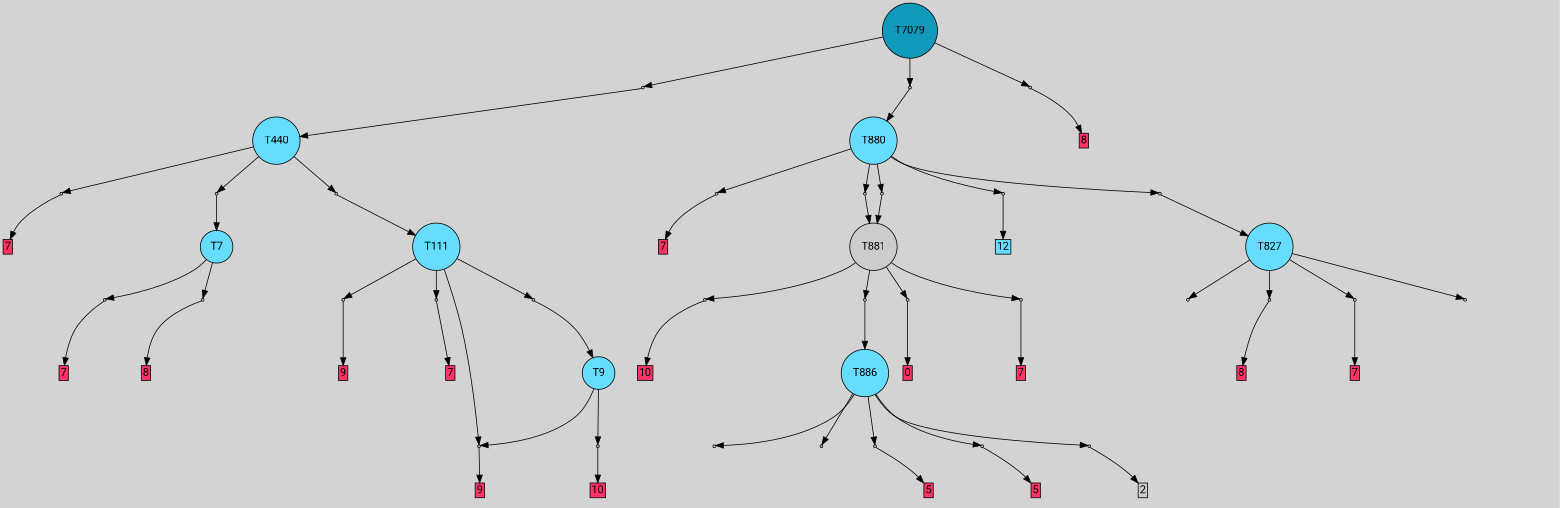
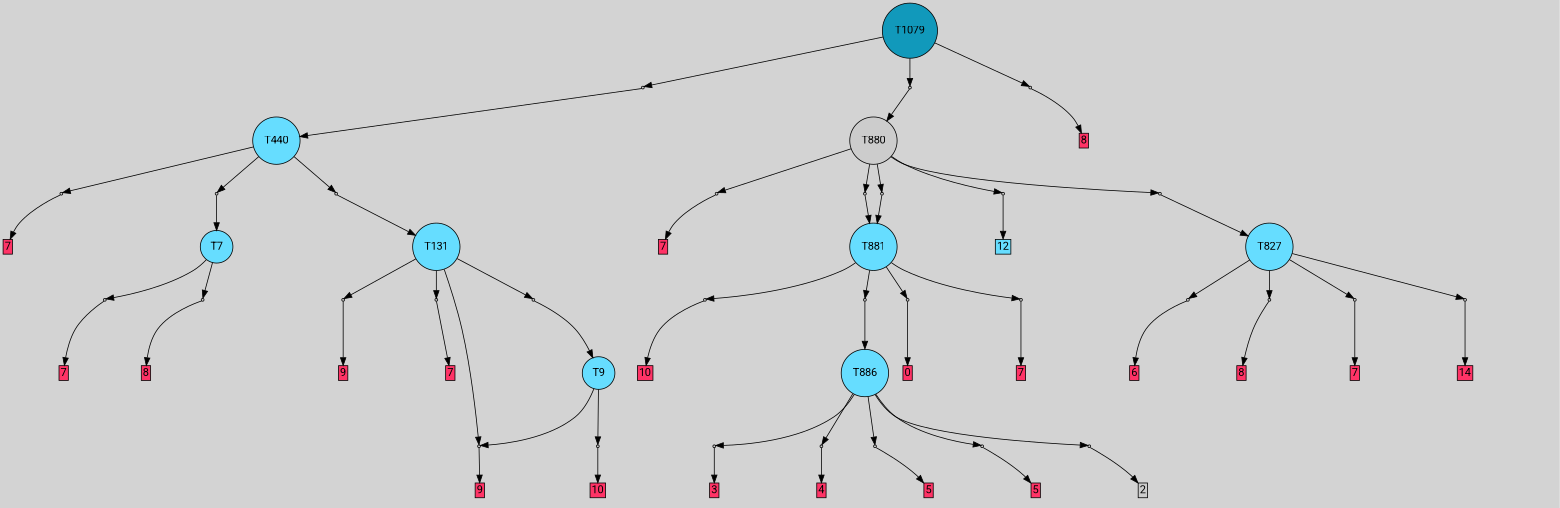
node "T7079": label "T7079" -> "T1079"
node "T880": fillcolor #66ddff -> #cccccc
node "T111": label "T111" -> "T131"
node "T881": fillcolor #cccccc -> #66ddff
node "6": added
node "14": added
node "3": added
node "4": added
